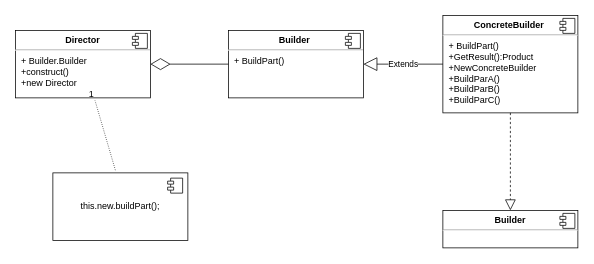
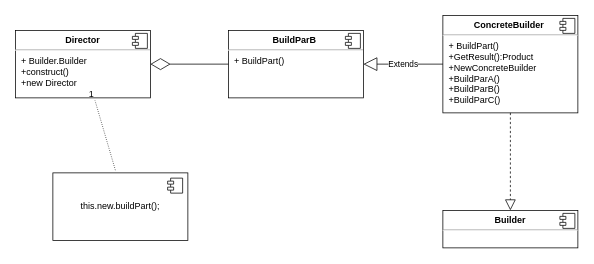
node "Builder + BuildPart()": label "Builder + BuildPart()" -> "BuildParB + BuildPart()"
